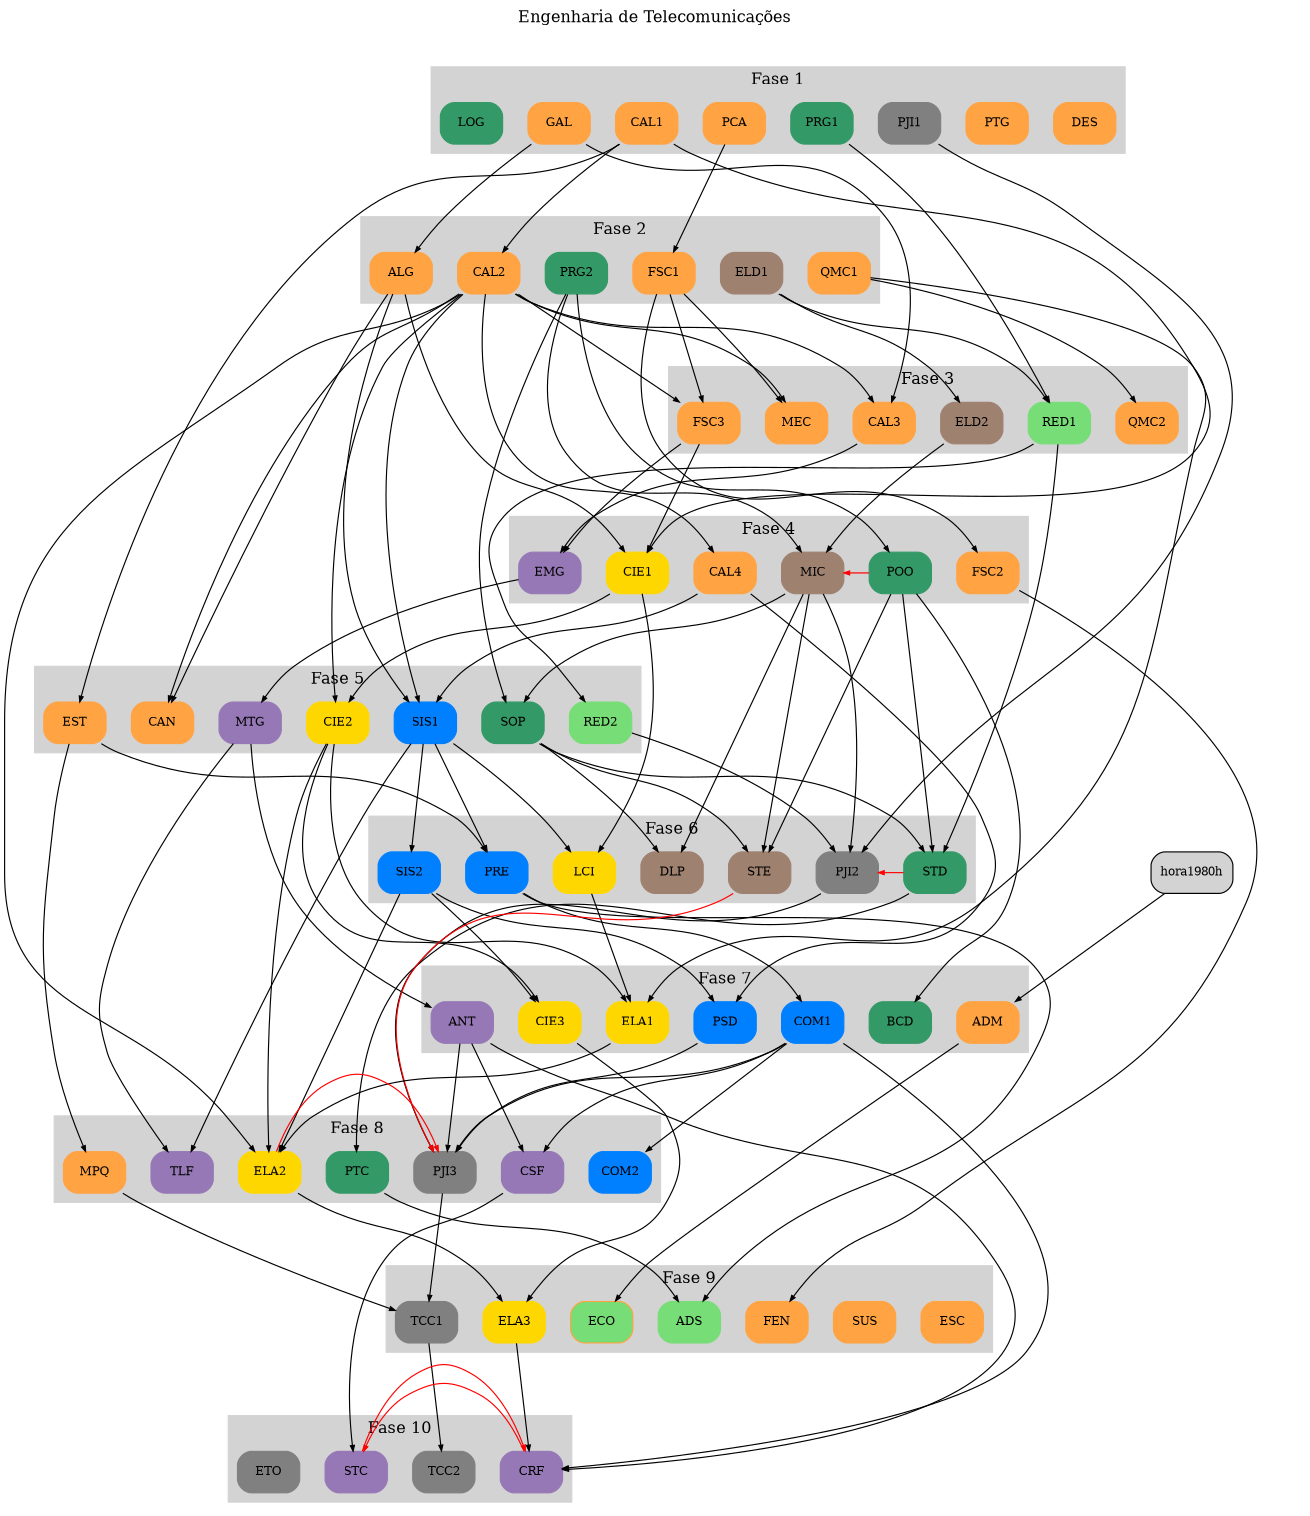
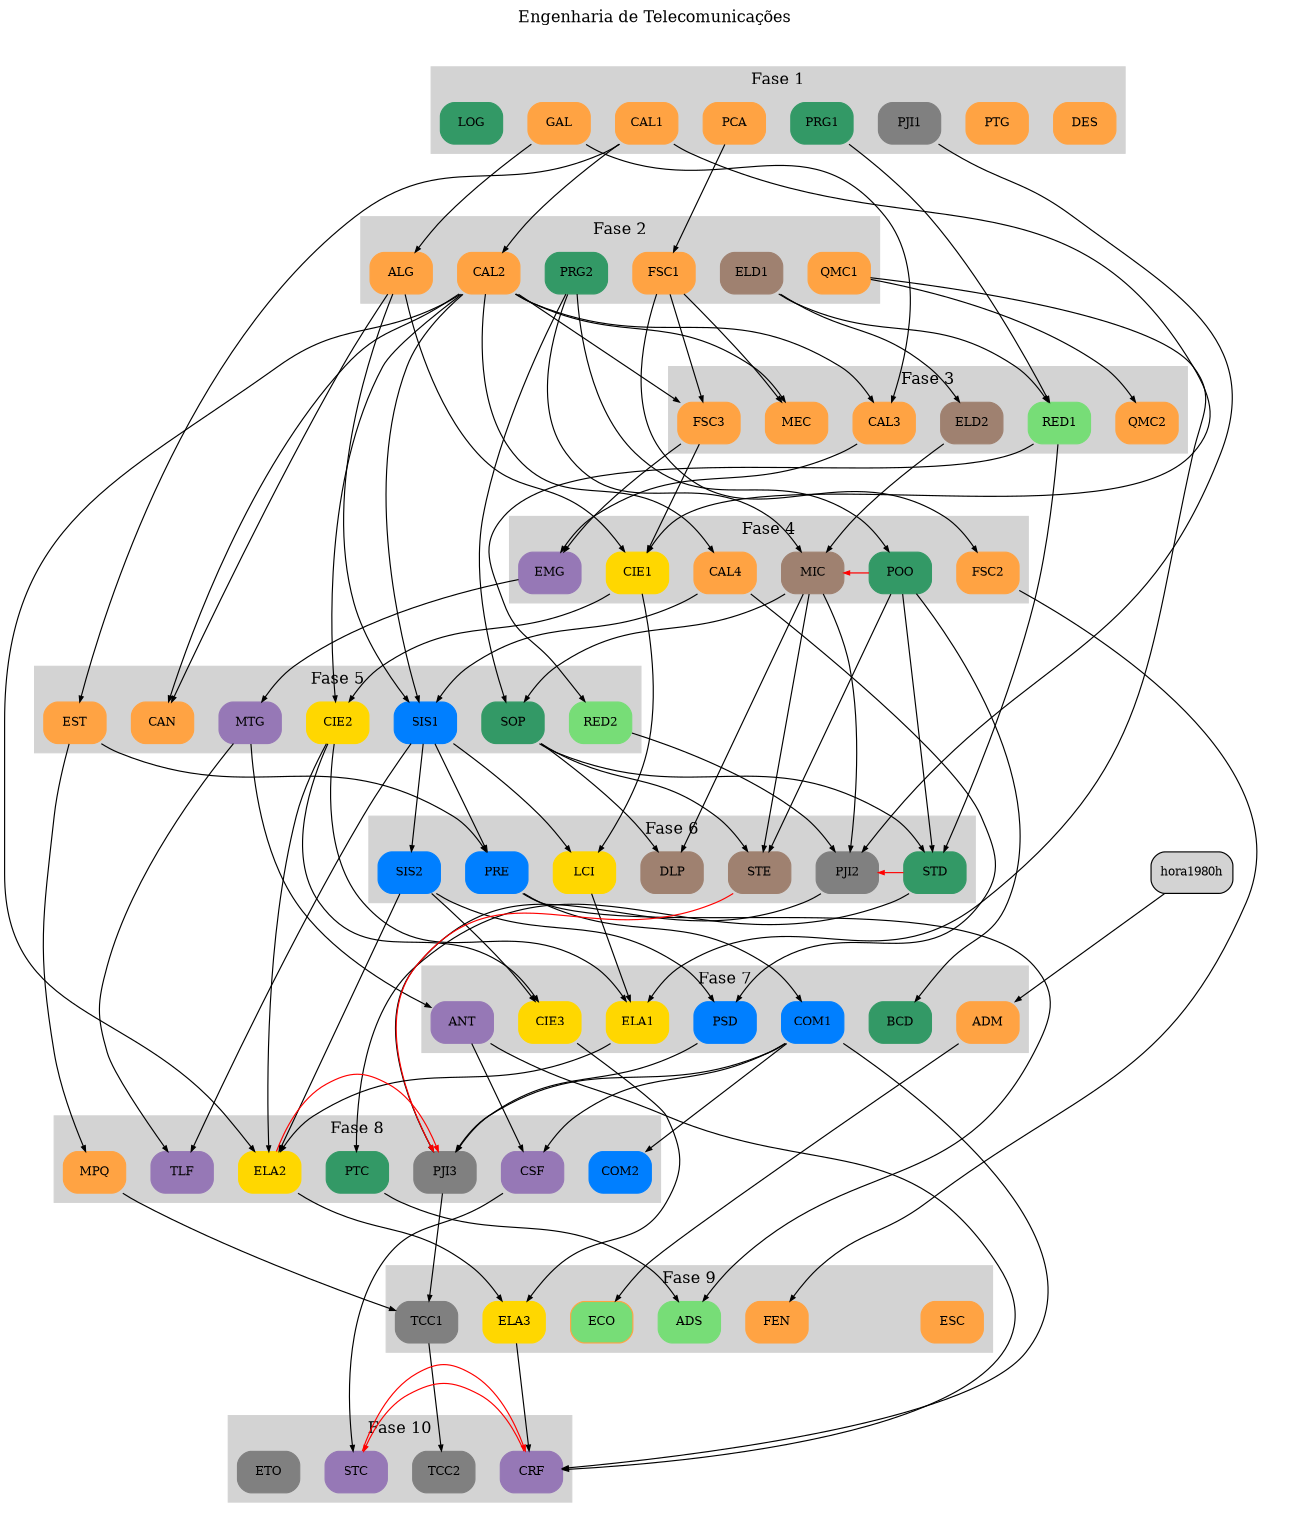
edge "ANT" -> "PJI3": removed
node "SUS": removed
